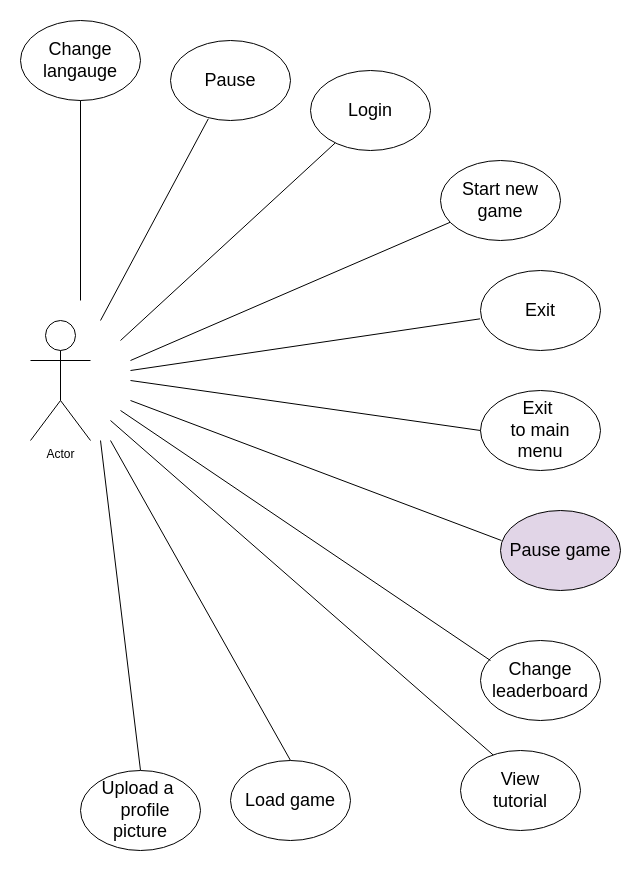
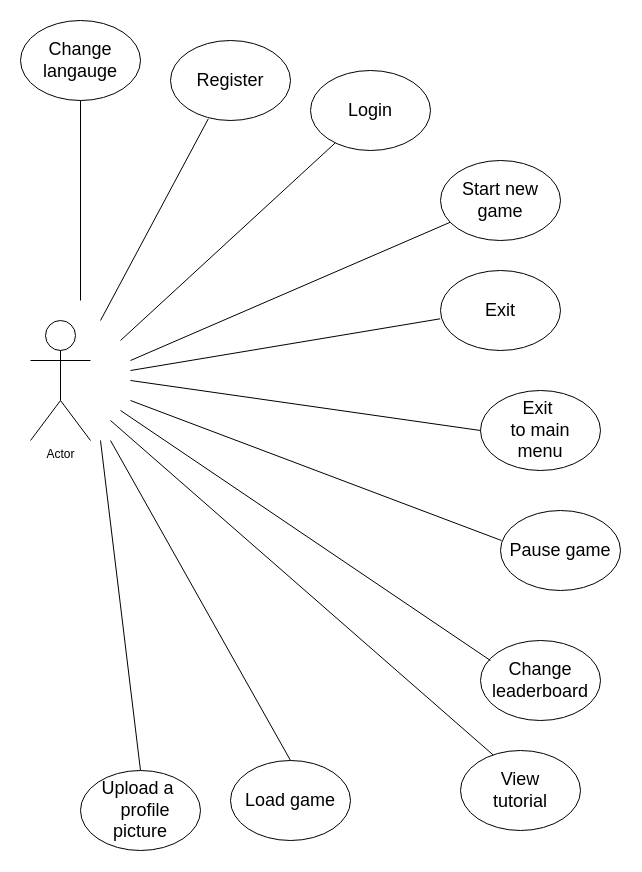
node "Pause": label "Pause" -> "Register"
node "Exit": moved (541, 311) -> (501, 311)
node "Pause game": fillcolor #e1d5e7 -> #ffffff
